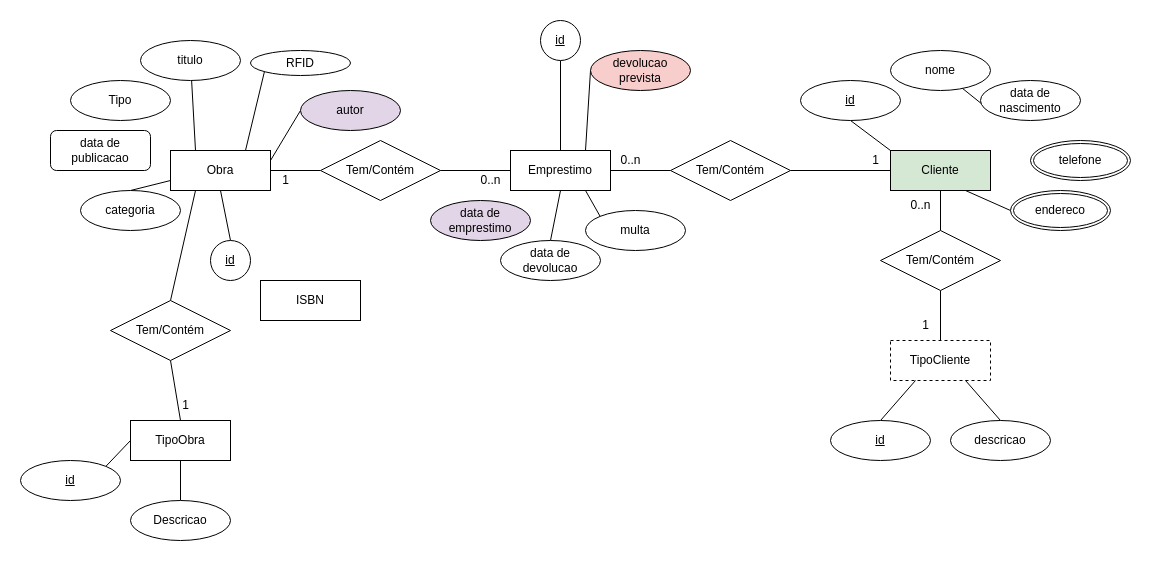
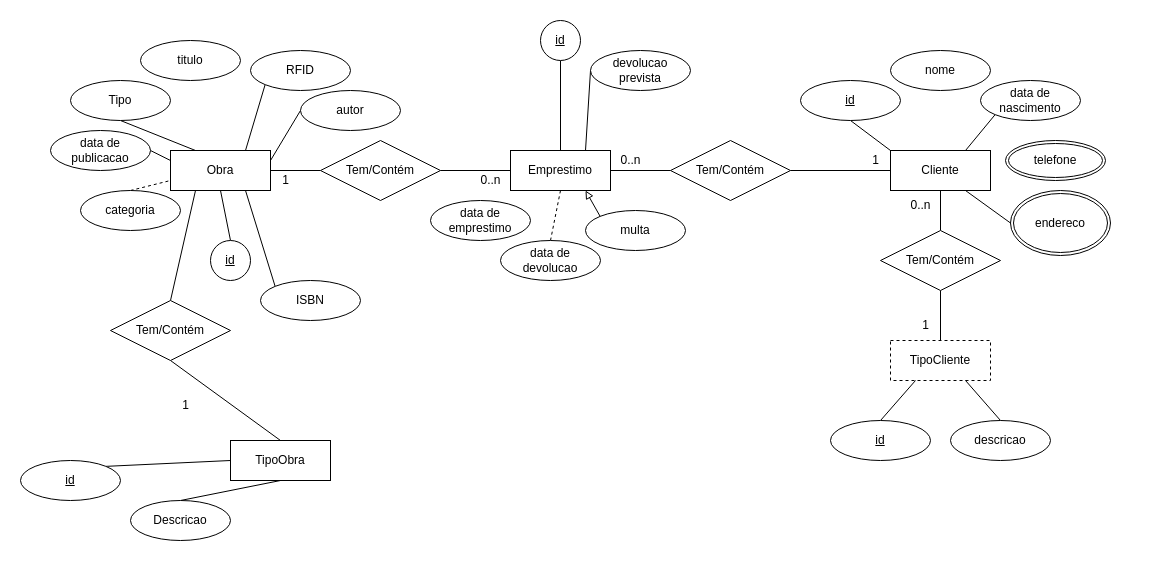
node "RFID": size 100x25 -> 100x40
node "devolucao prevista": fillcolor #f8cecc -> #ffffff
edge "nome" -- "data de nascimento": now "Cliente" -- "data de nascimento"
node "autor": fillcolor #e1d5e7 -> #ffffff
edge "titulo" -- "Obra": now "Tipo" -- "Obra"
node "data de publicacao": shape rounded rectangle -> ellipse
edge "data de publicacao" -- "Obra": added
node "telefone": moved (1081, 161) -> (1056, 161)
node "Cliente": fillcolor #d5e8d4 -> #ffffff
edge "Obra" -- "categoria": style solid -> dashed
edge "Emprestimo" -- "multa": arrowhead none -> block
node "endereco": size 100x40 -> 100x65
edge "Emprestimo" -- "data de devolucao": style solid -> dashed
node "data de emprestimo": fillcolor #e1d5e7 -> #ffffff
edge "Obra" -- "ISBN": added
node "ISBN": shape rectangle -> ellipse
node "TipoObra": moved (181, 441) -> (281, 461)
